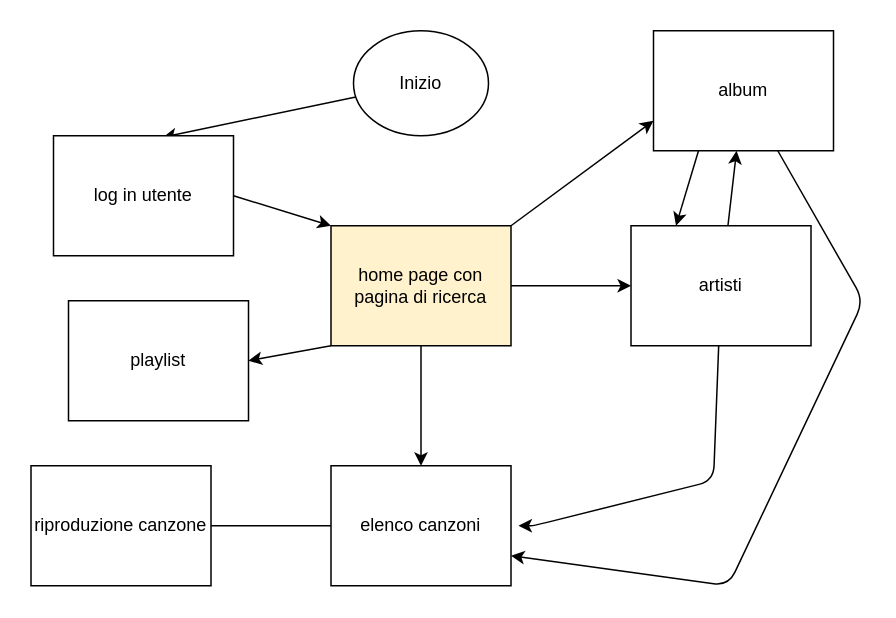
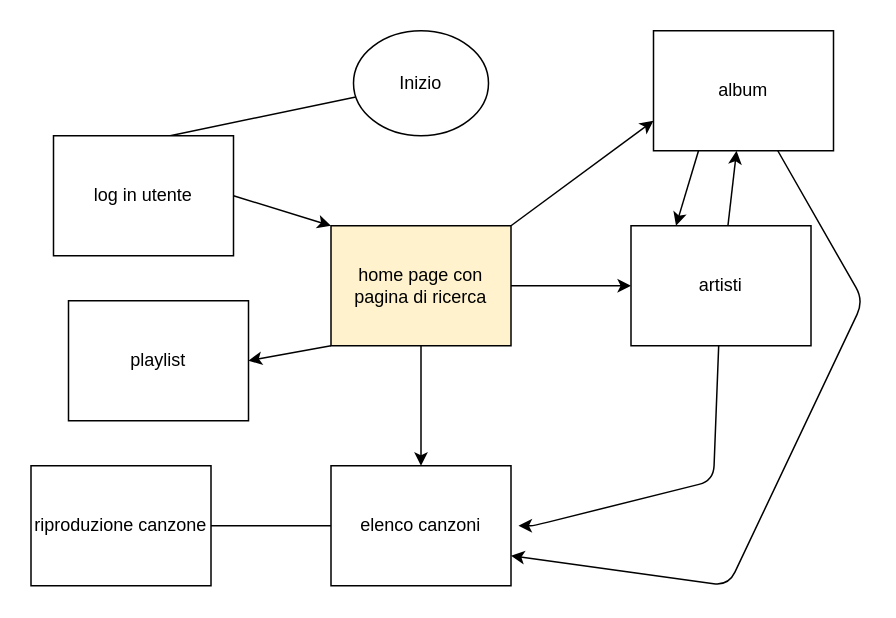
edge "Inizio" -> "log in utente": arrowhead classic -> none
